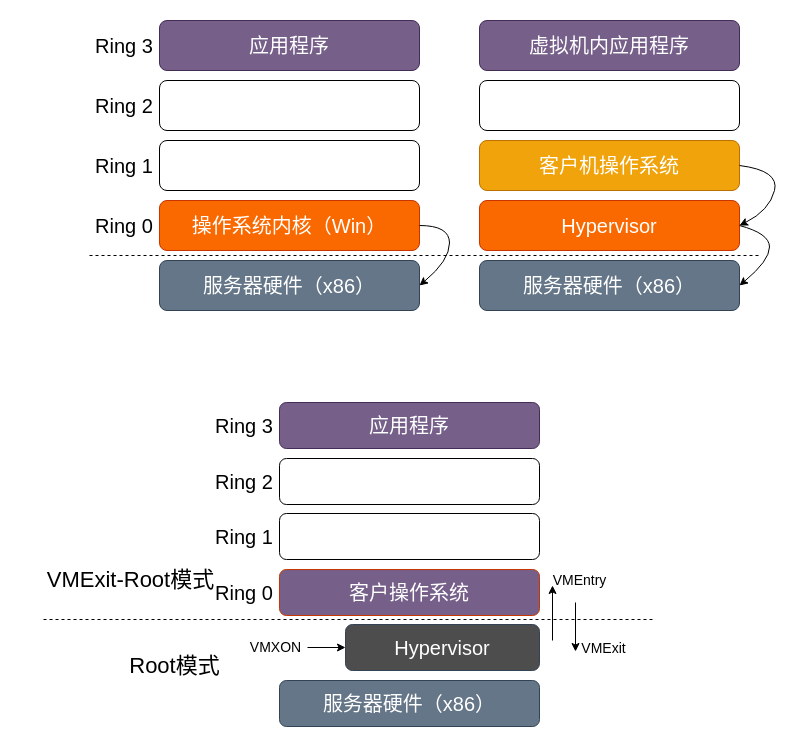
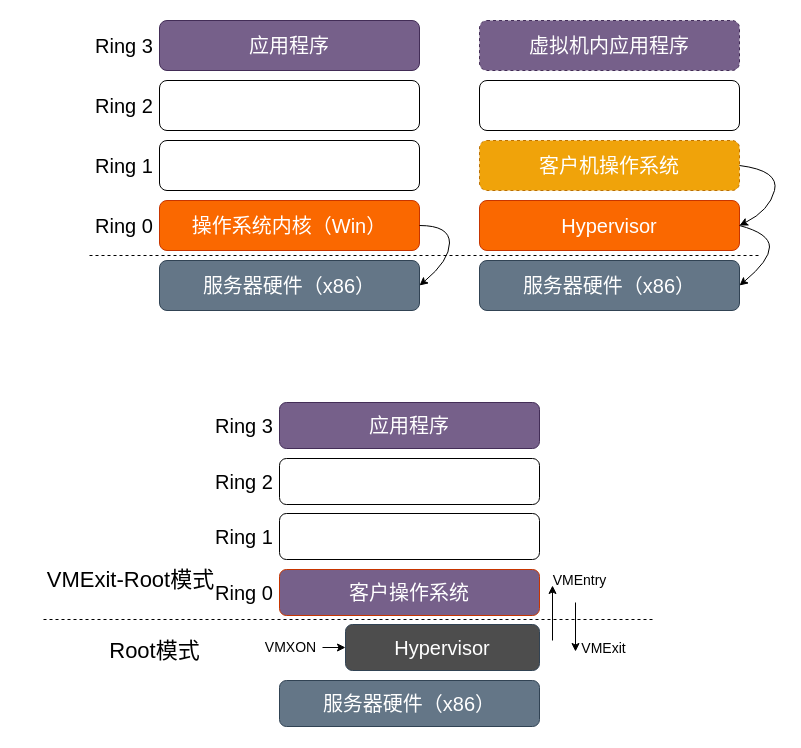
node "虚拟机内应用程序": style solid -> dashed
node "客户机操作系统": style solid -> dashed
node "VMXON": moved (276, 648) -> (291, 648)
node "Root模式": moved (175, 667) -> (155, 652)
